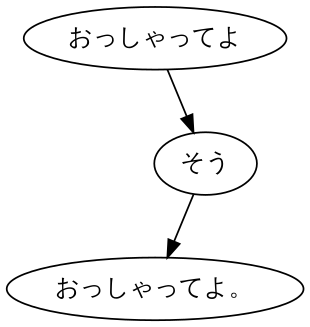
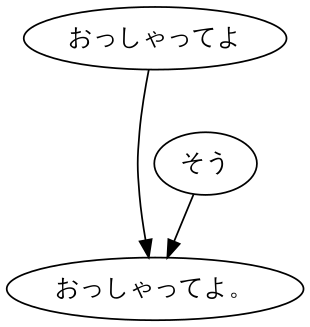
edge "おっしゃってよ" -> "そう": now "おっしゃってよ" -> "おっしゃってよ。"
